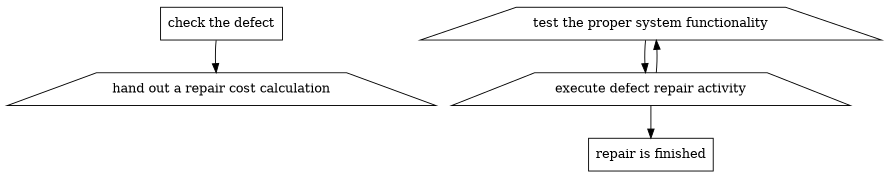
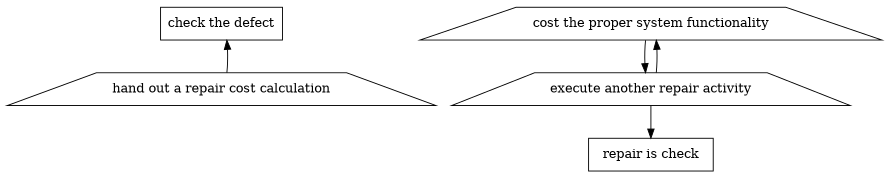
node "test the proper system functionality": label "test the proper system functionality" -> "cost the proper system functionality"
edge "check the defect" -> "hand out a repair cost calculation": reversed
node "execute defect repair activity": label "execute defect repair activity" -> "execute another repair activity"
node "repair is finished": label "repair is finished" -> "repair is check"
